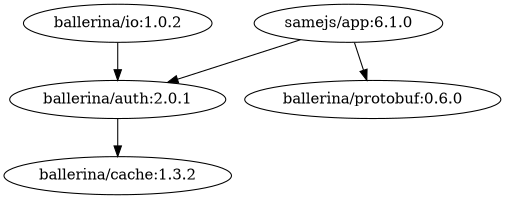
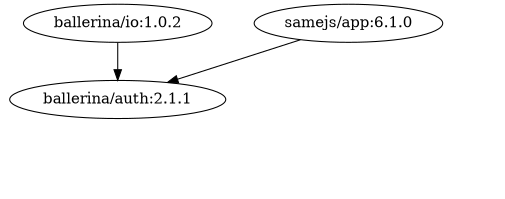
node "ballerina/auth:2.0.1": label "ballerina/auth:2.0.1" -> "ballerina/auth:2.1.1"
node "ballerina/protobuf:0.6.0": removed
node "ballerina/cache:1.3.2": removed
